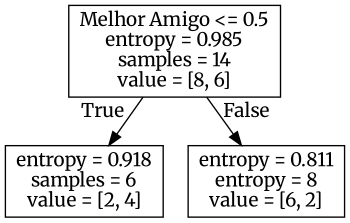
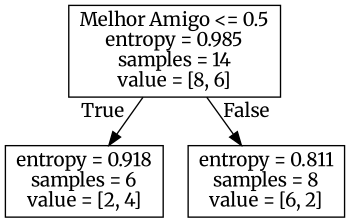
node "entropy = 0.811 entropy = 8 value = [6, 2]": label "entropy = 0.811 entropy = 8 value = [6, 2]" -> "entropy = 0.811 samples = 8 value = [6, 2]"
